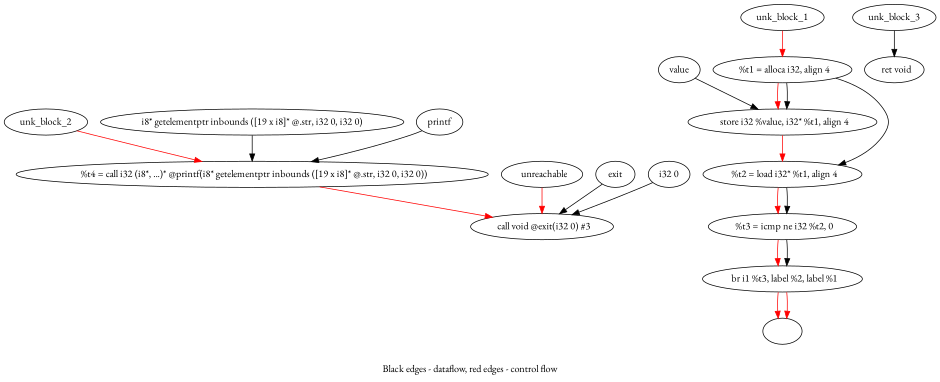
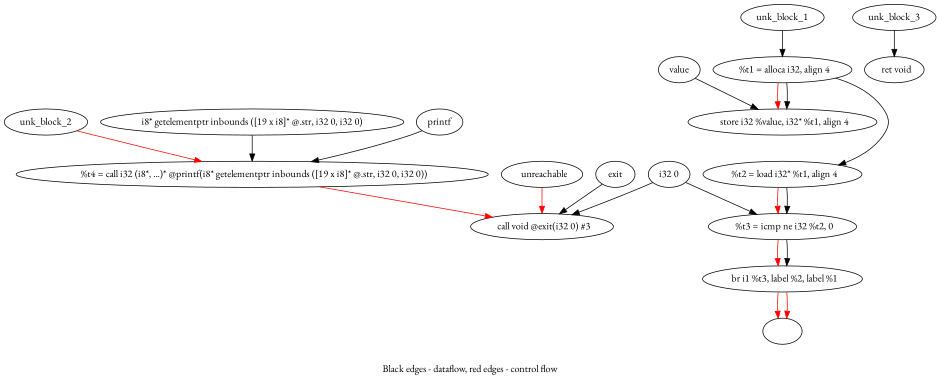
edge "unk_block_1" -> "%t1 = alloca i32, align 4": color red -> black
edge "store i32 %value, i32* %t1, align 4" -> "%t2 = load i32* %t1, align 4": removed
edge "i32 0" -> "%t3 = icmp ne i32 %t2, 0": added
